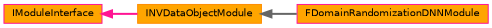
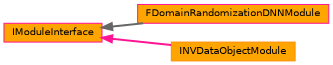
edge "FDomainRandomizationDNNModule" -> "INVDataObjectModule": now "FDomainRandomizationDNNModule" -> "IModuleInterface"
